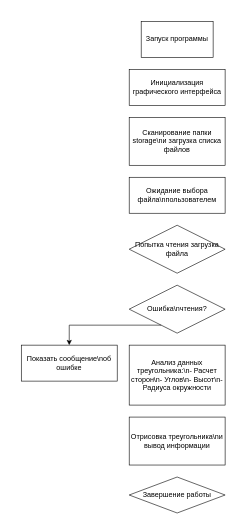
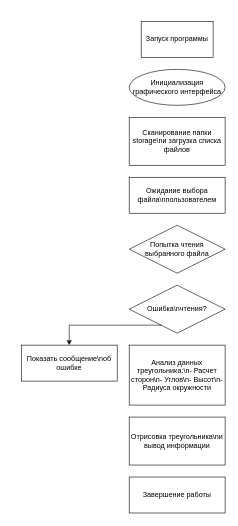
node "Инициализация графического интерфейса": shape rectangle -> ellipse
node "Попытка чтения загрузка файла": label "Попытка чтения загрузка файла" -> "Попытка чтения выбранного файла"
node "Завершение работы": shape diamond -> rectangle
